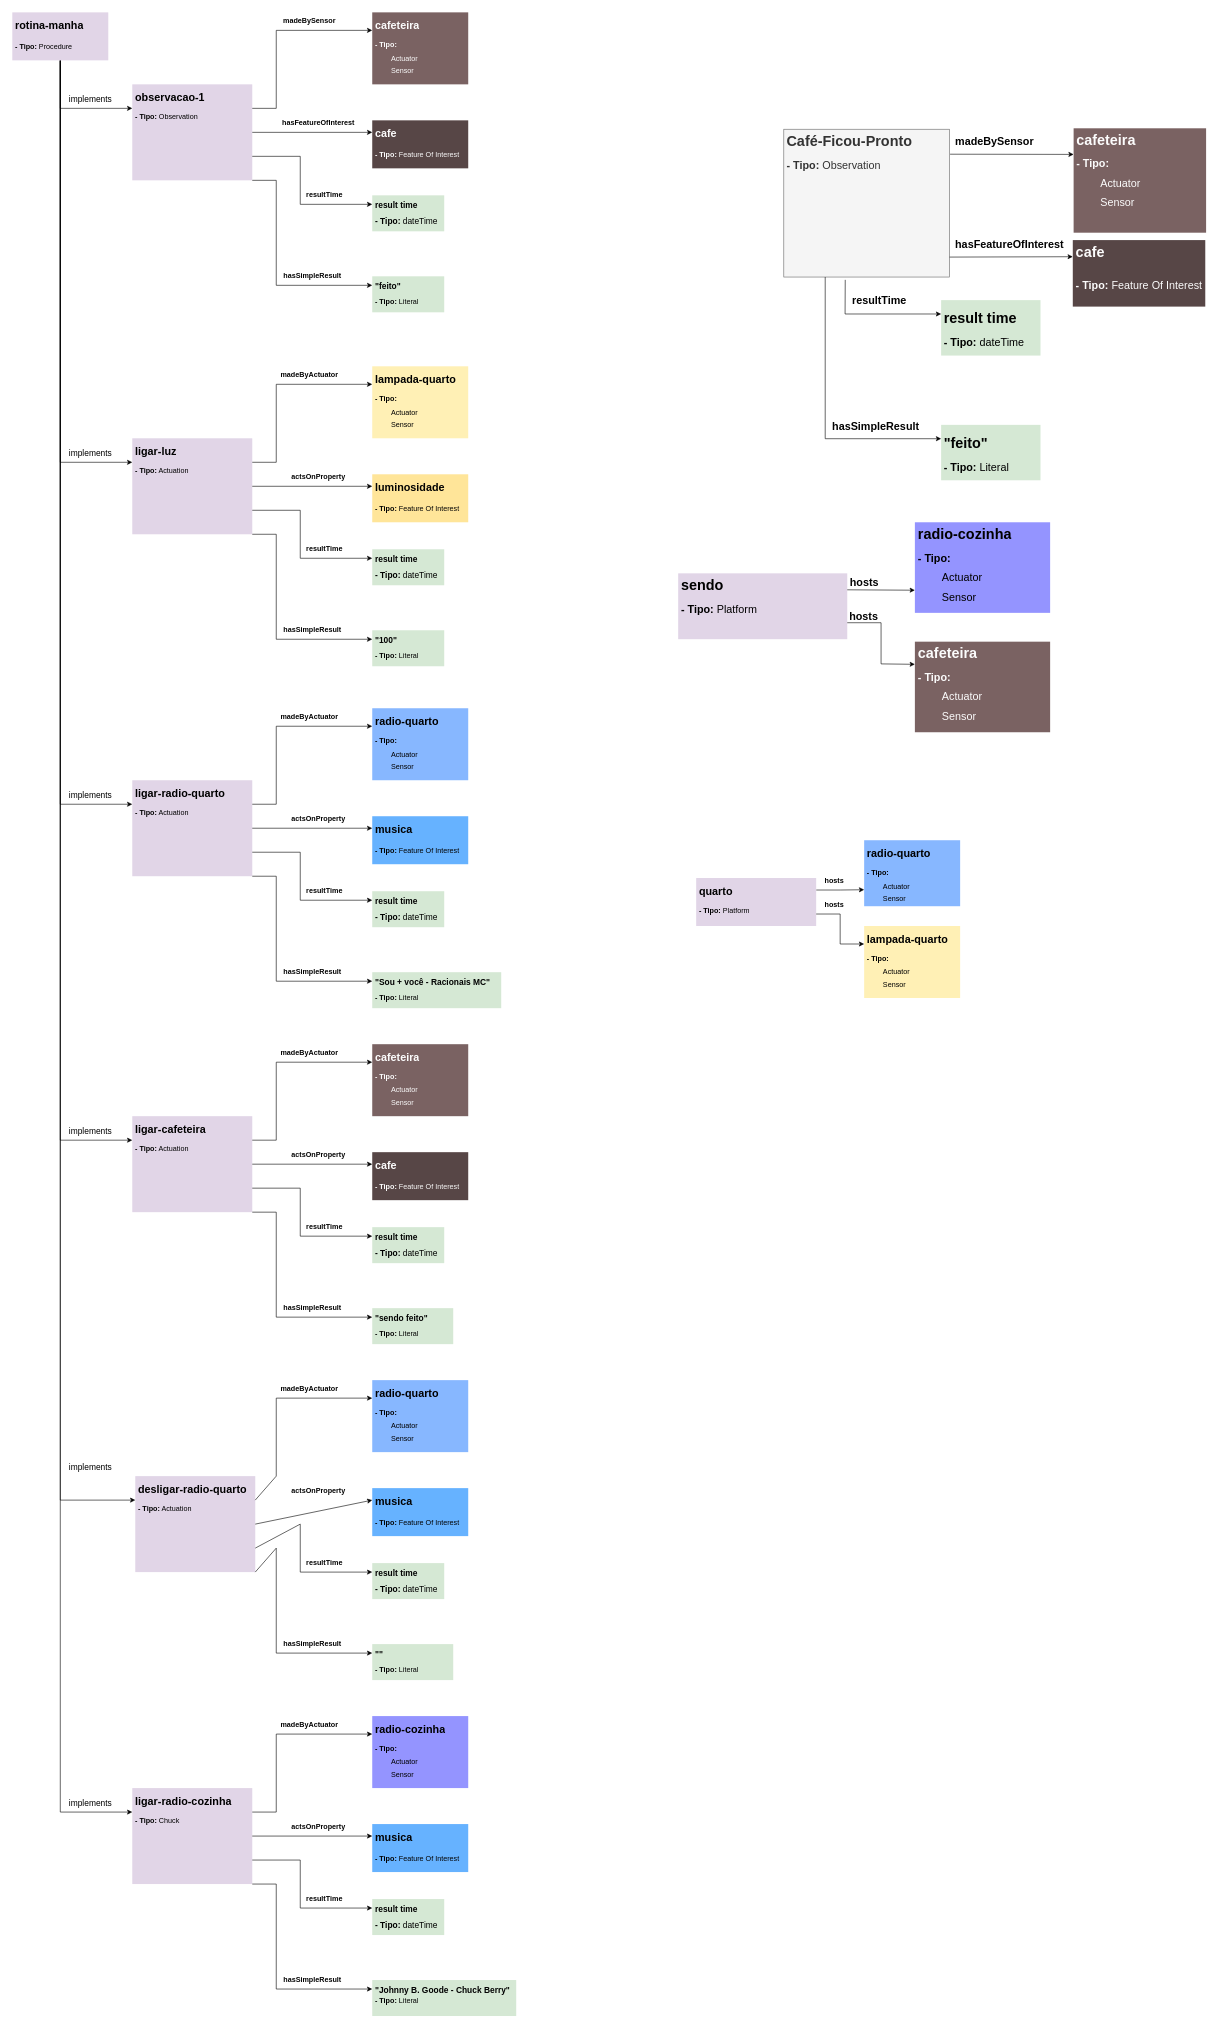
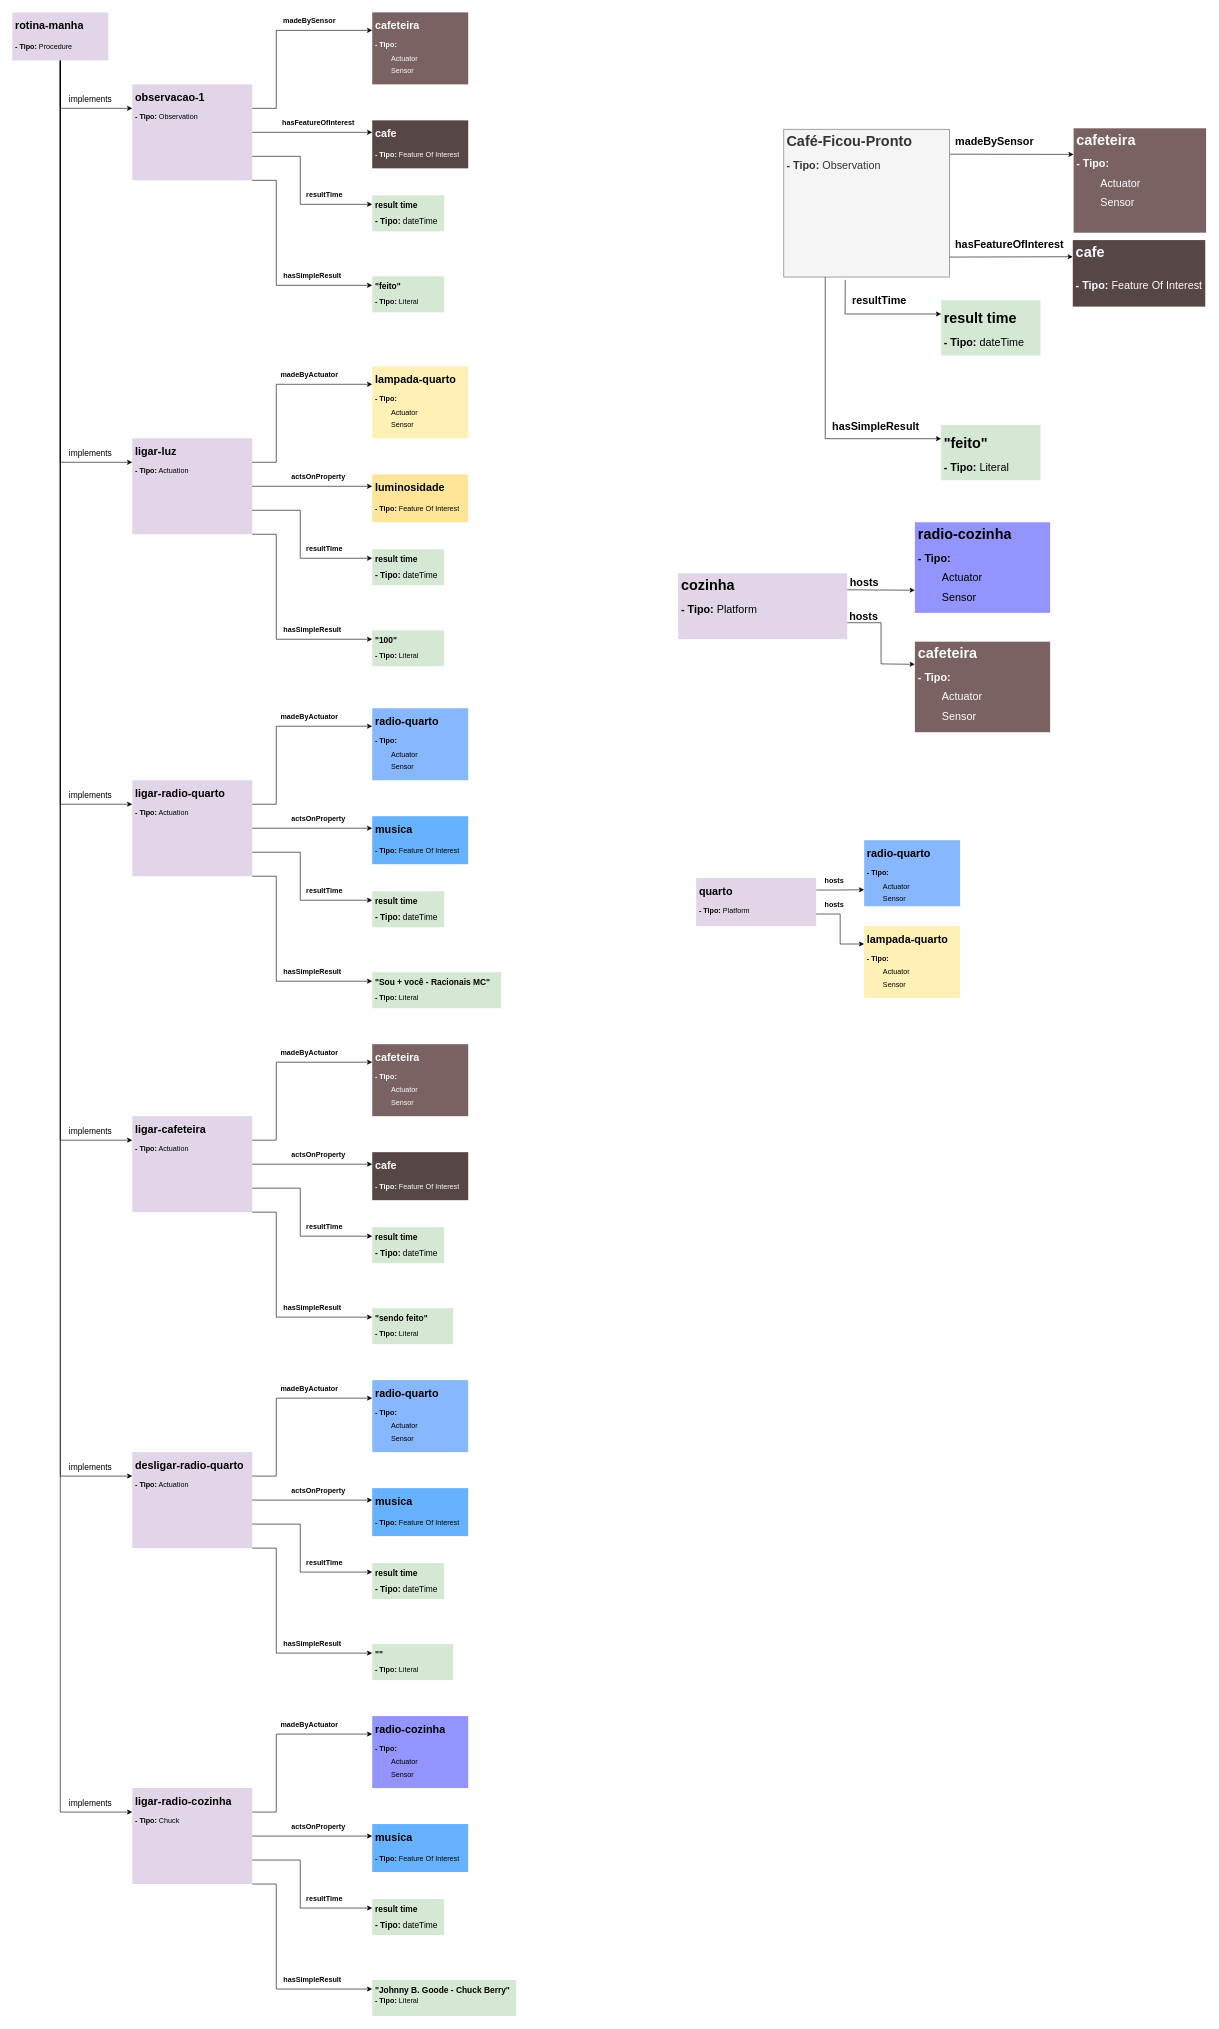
node "sendo- Tipo: Platform": label "sendo- Tipo: Platform" -> "cozinha- Tipo: Platform"
node "desligar-radio-quarto- Tipo: Actuation": moved (195, 1524) -> (192, 1500)
